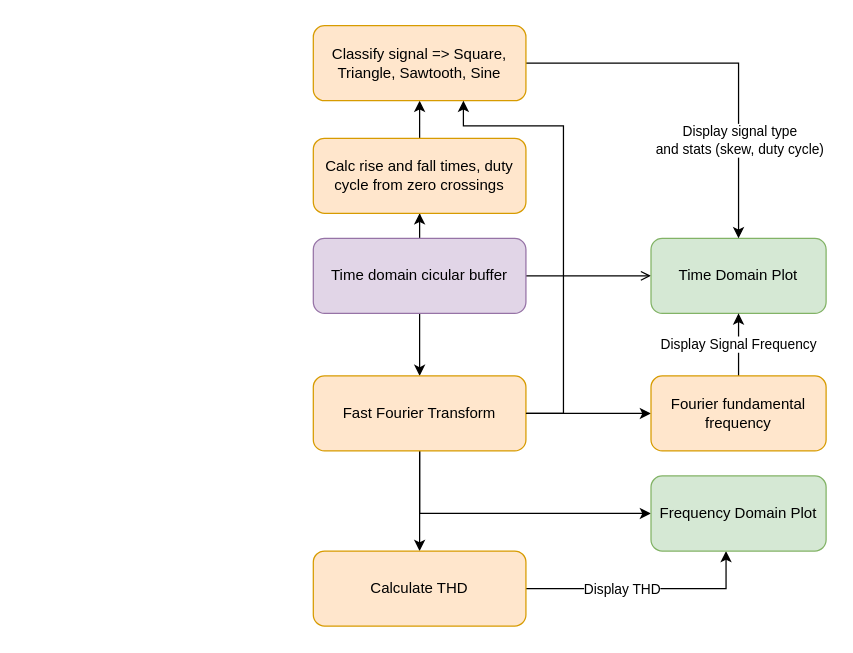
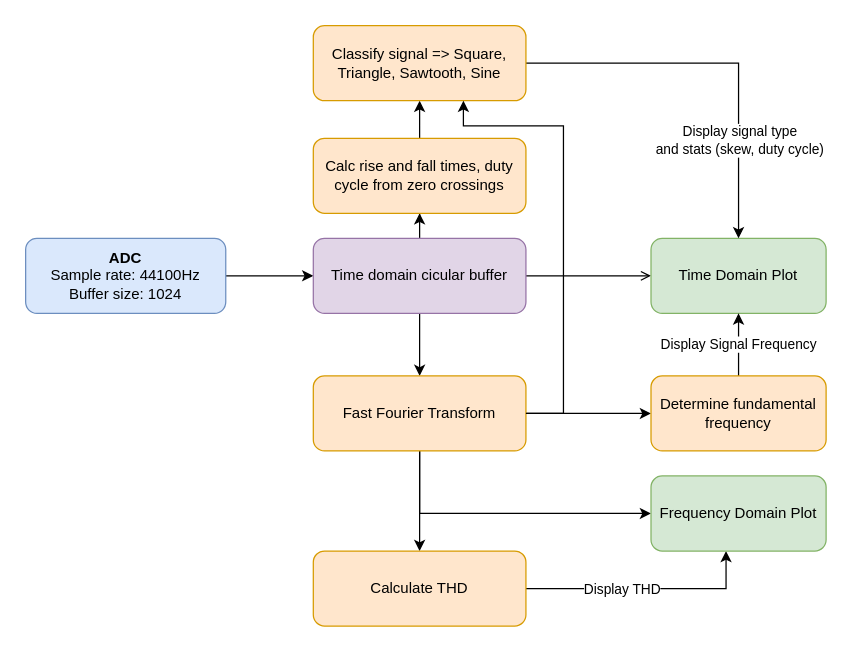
node "ADC Sample rate: 44100Hz Buffer size: 1024": added
edge "ADC Sample rate: 44100Hz Buffer size: 1024" -> "Time domain cicular buffer": added
node "Fourier fundamental frequency": label "Fourier fundamental frequency" -> "Determine fundamental frequency"
